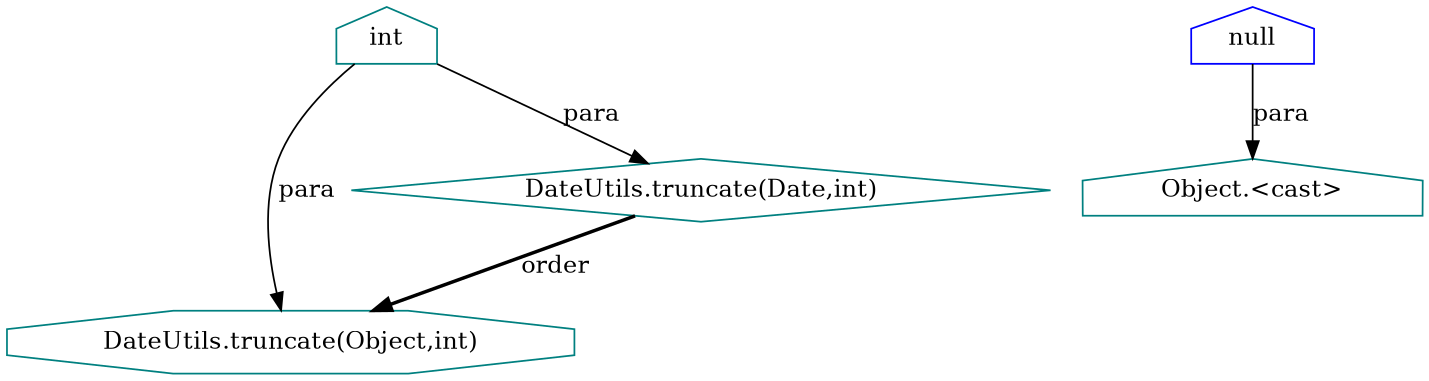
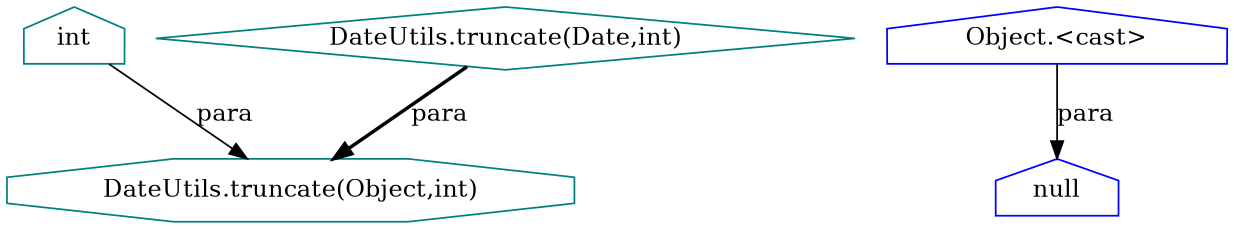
edge "null" -> "Object.<cast>": reversed
edge "int" -> "DateUtils.truncate(Date,int)": removed, label "para"
node "Object.<cast>": color teal -> blue
edge "DateUtils.truncate(Date,int)" -> "DateUtils.truncate(Object,int)": label "order" -> "para"
